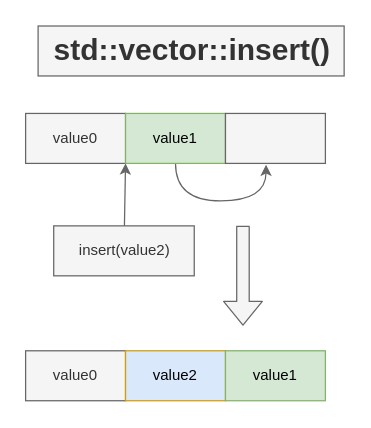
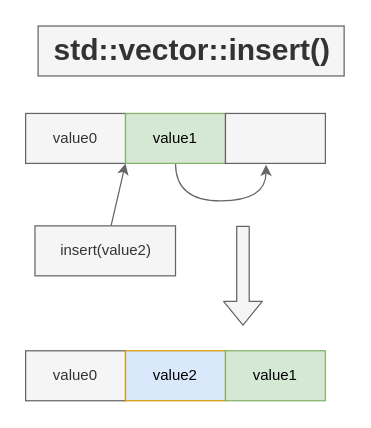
node "insert(value2)": moved (124, 251) -> (105, 251)
